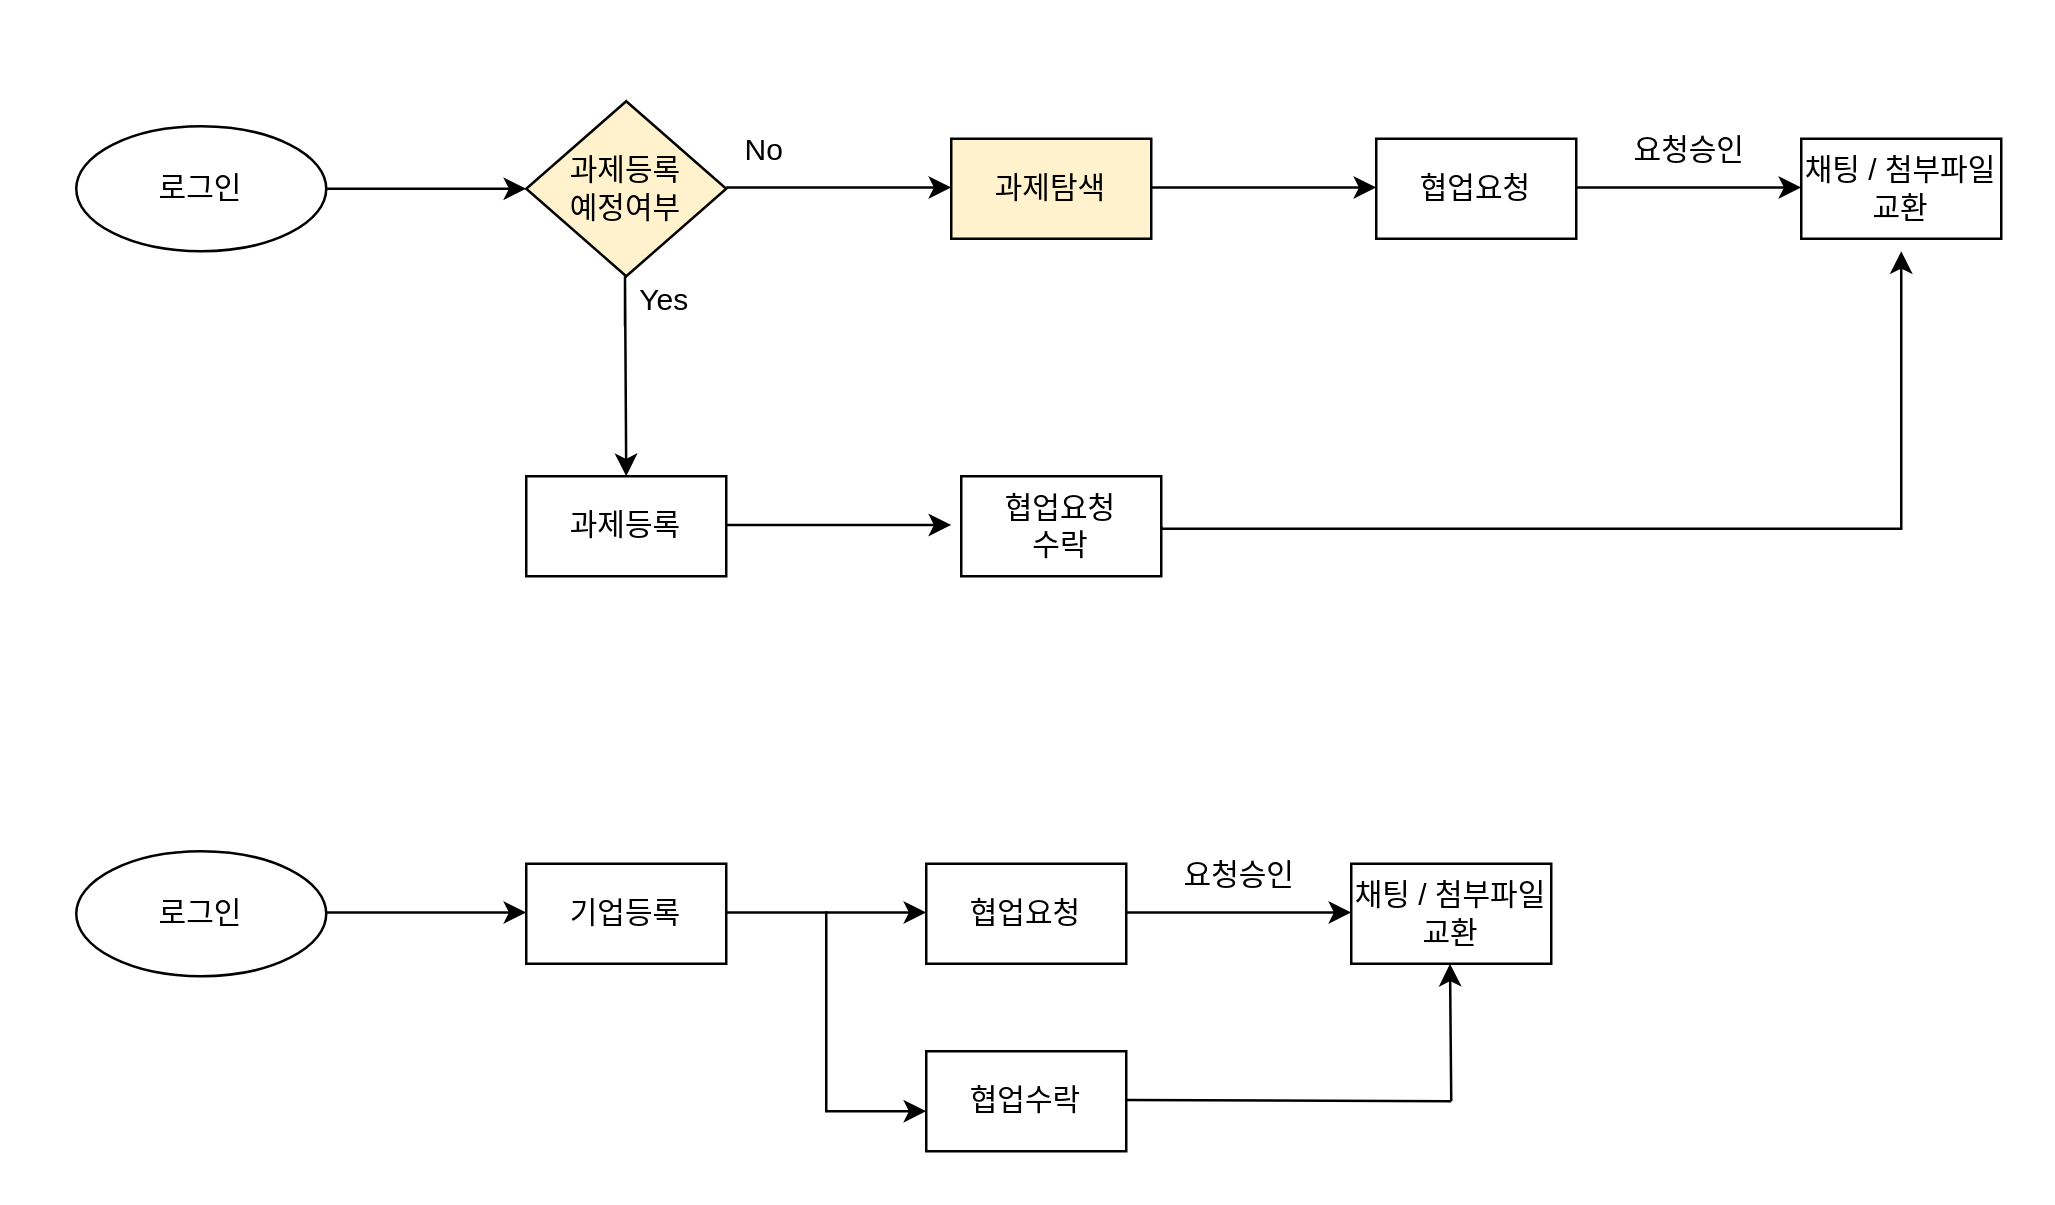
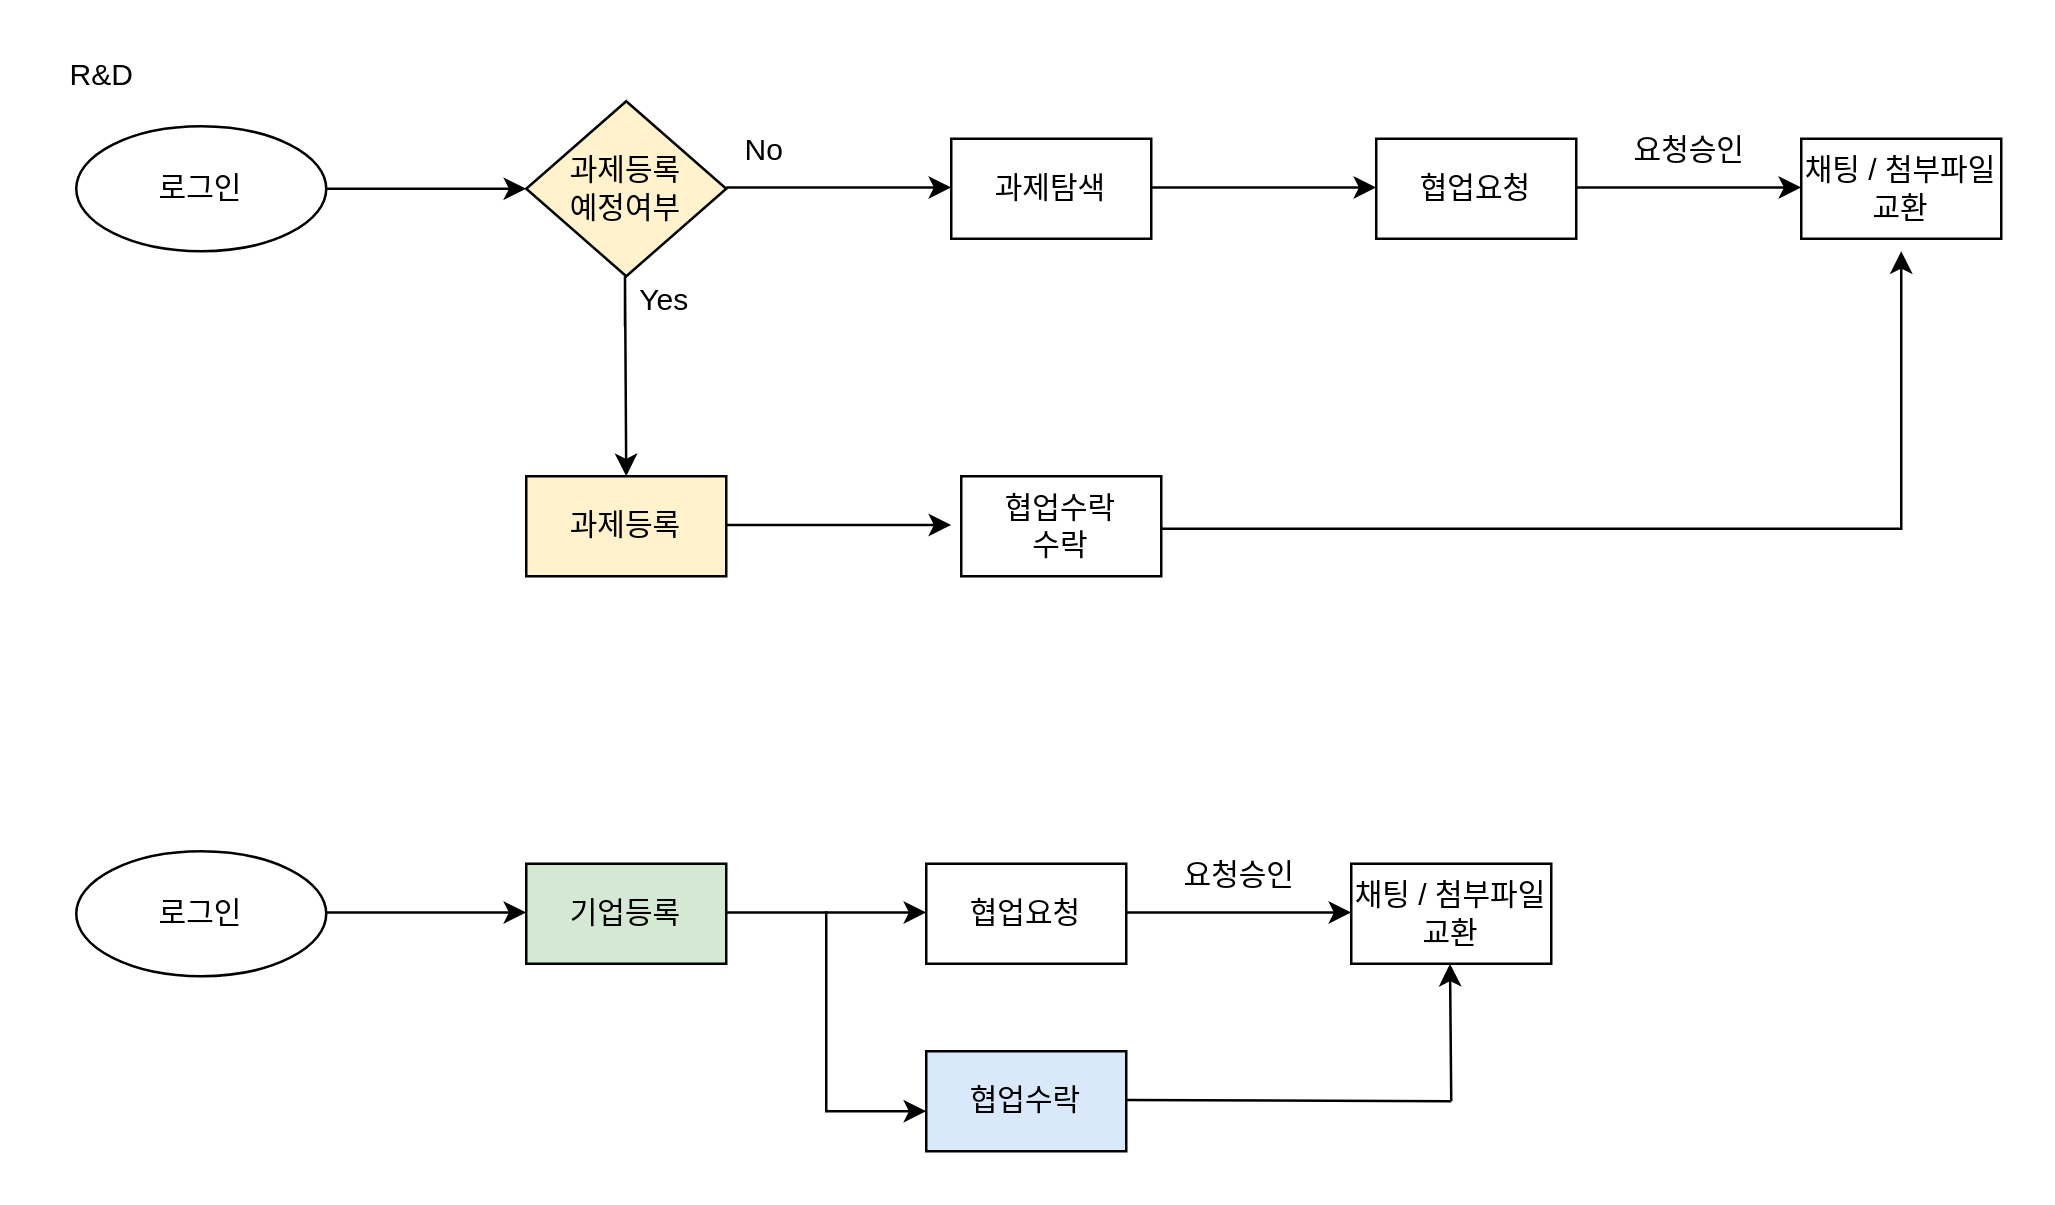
node "R&D": added
node "과제탐색": fillcolor #fff2cc -> #ffffff
node "과제등록": fillcolor #ffffff -> #fff2cc
node "협업요청 수락": label "협업요청 수락" -> "협업수락 수락"
node "기업등록": fillcolor #ffffff -> #d5e8d4
node "협업수락": fillcolor #ffffff -> #dae8fc
